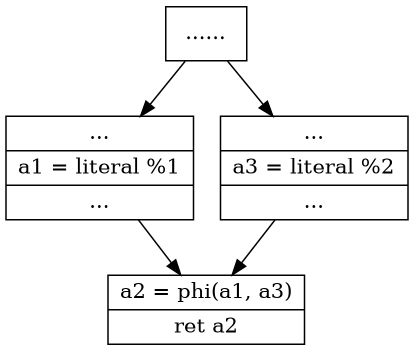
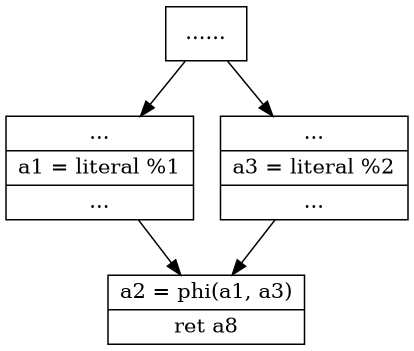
node "a2 = phi(a1, a3)": text "ret a2" -> "ret a8"
